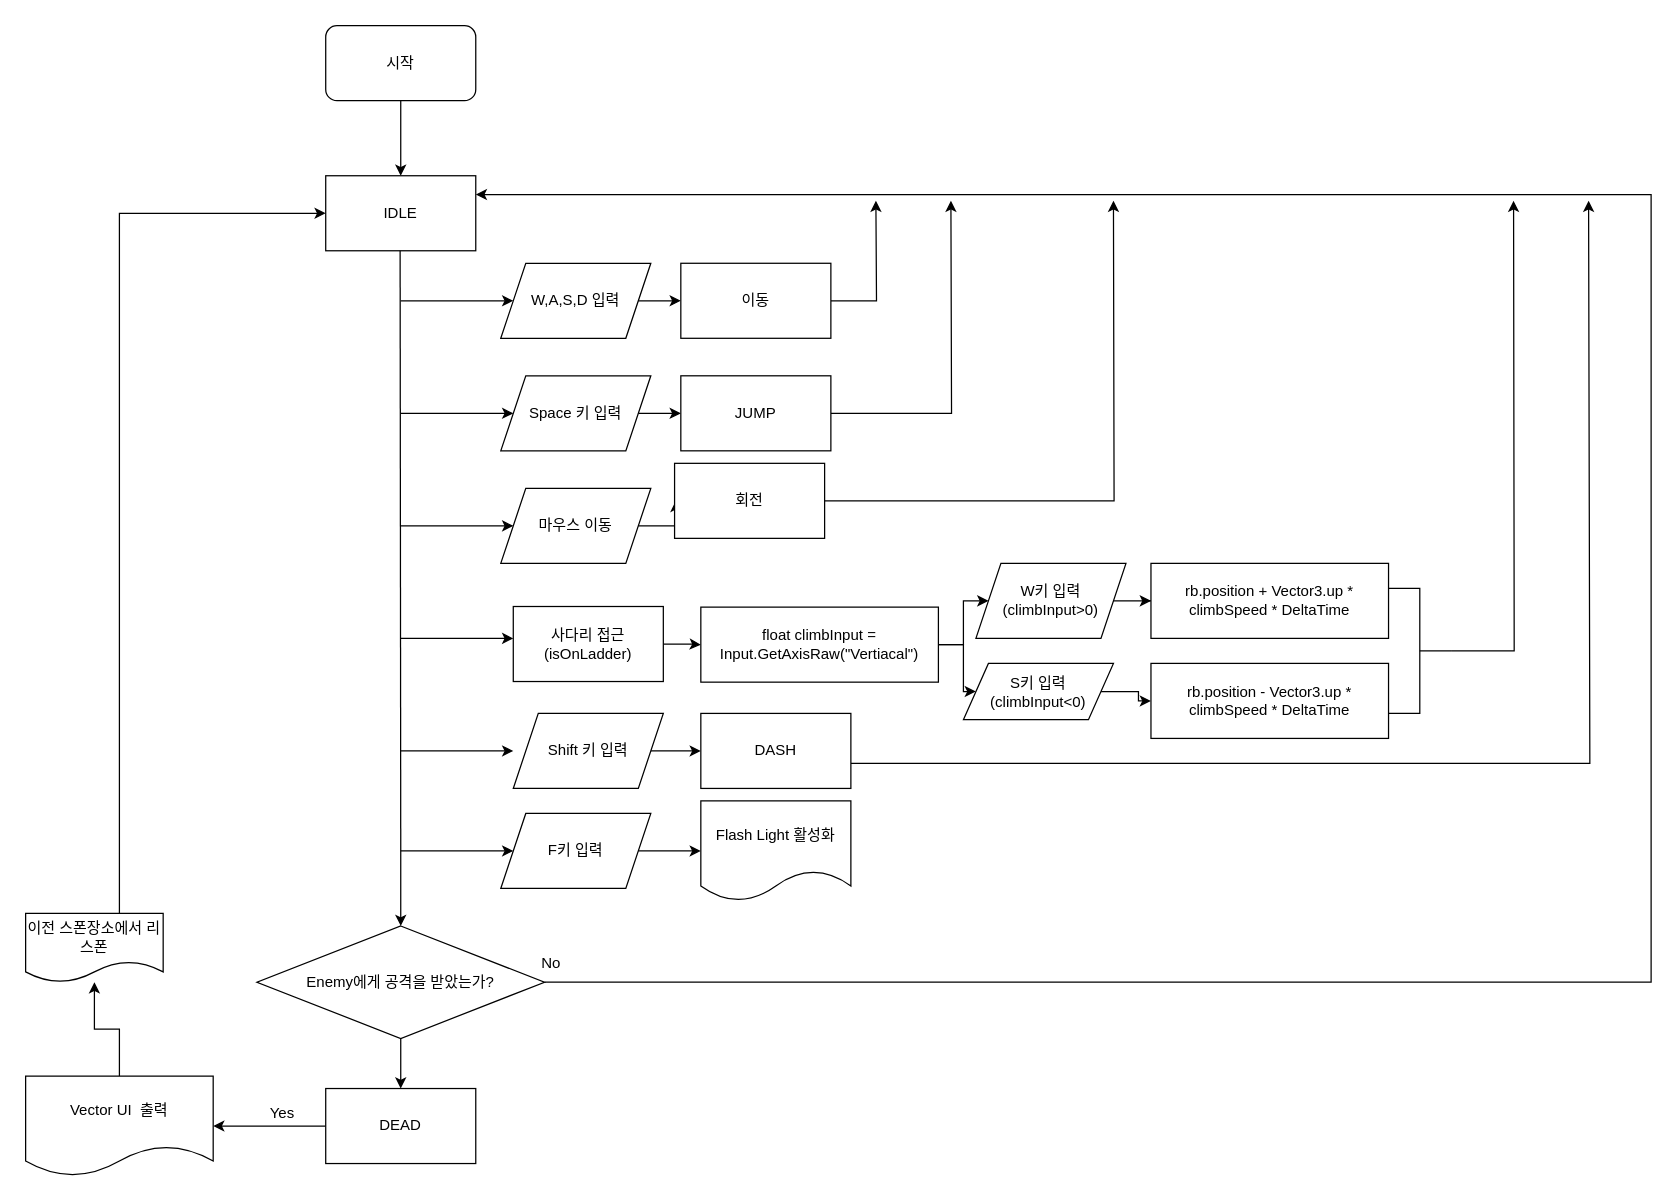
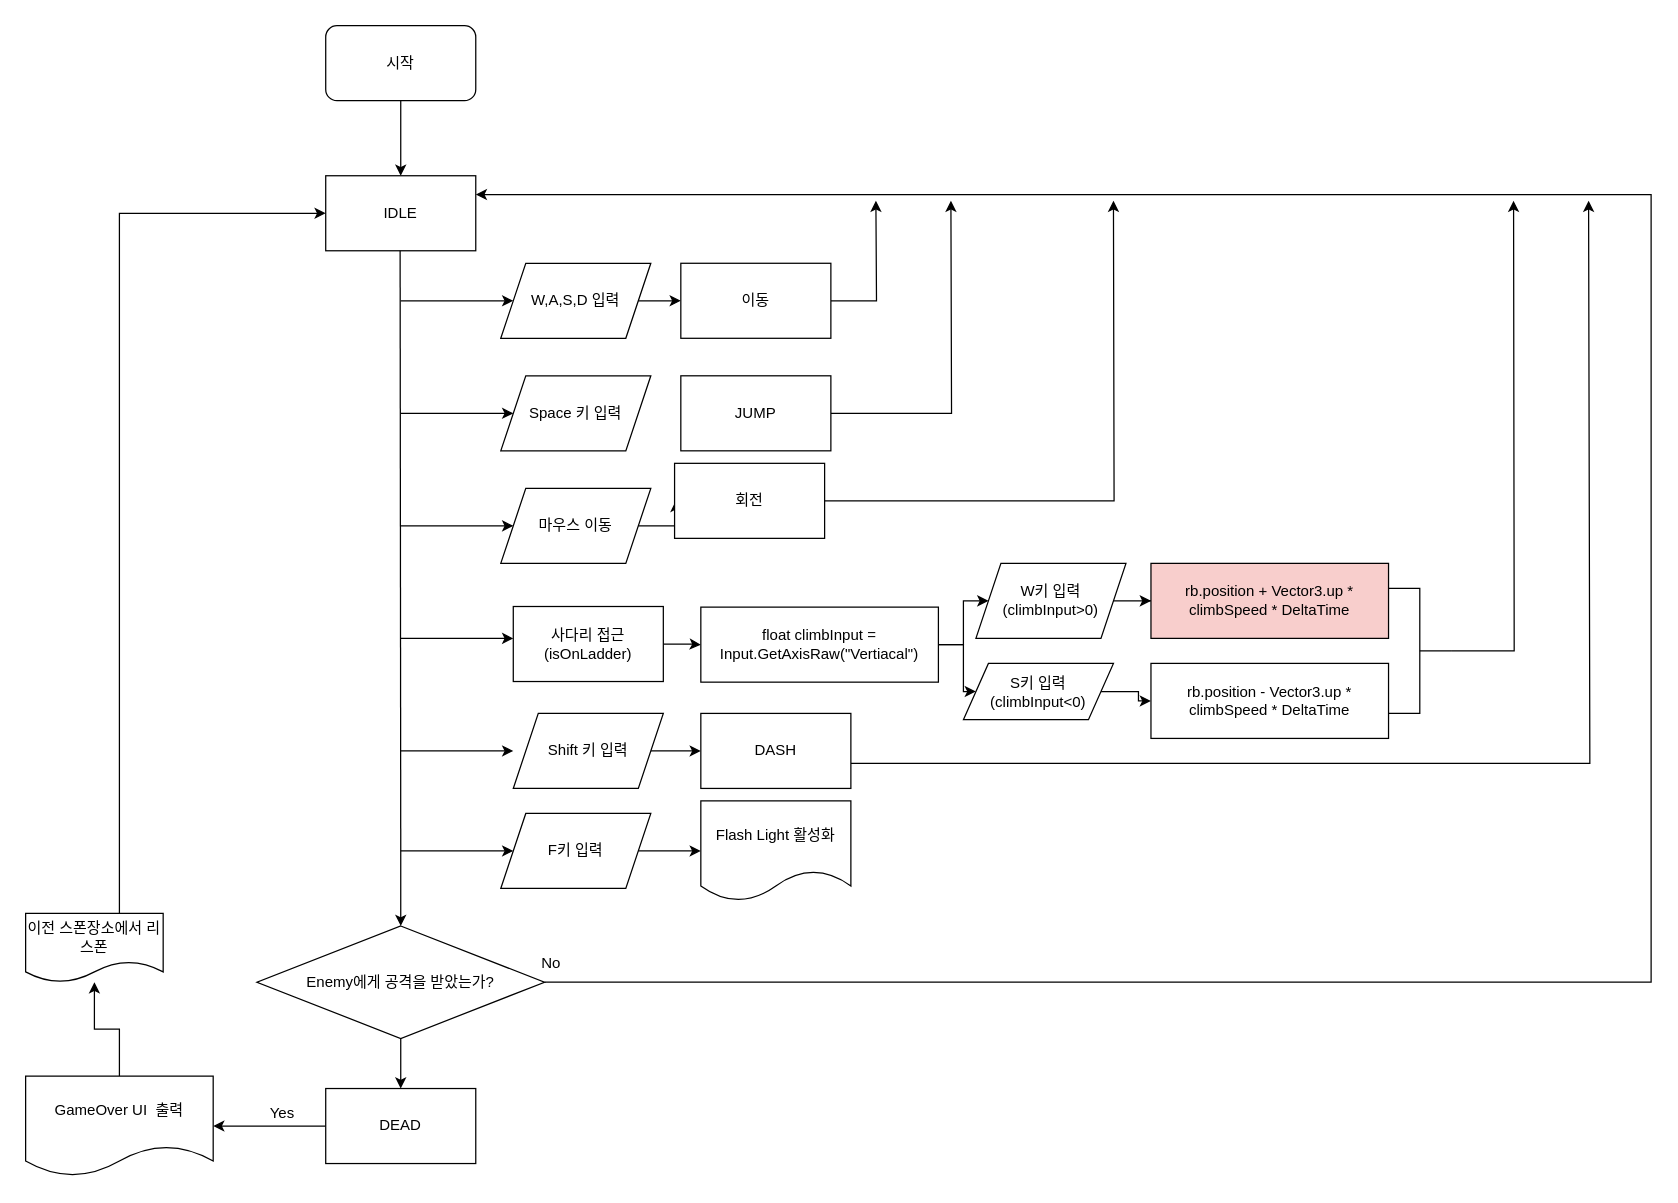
edge "Space 키 입력" -> "JUMP": removed
node "rb.position + Vector3.up * climbSpeed * DeltaTime": fillcolor #ffffff -> #f8cecc
node "Vector UI 출력": label "Vector UI 출력" -> "GameOver UI 출력"
